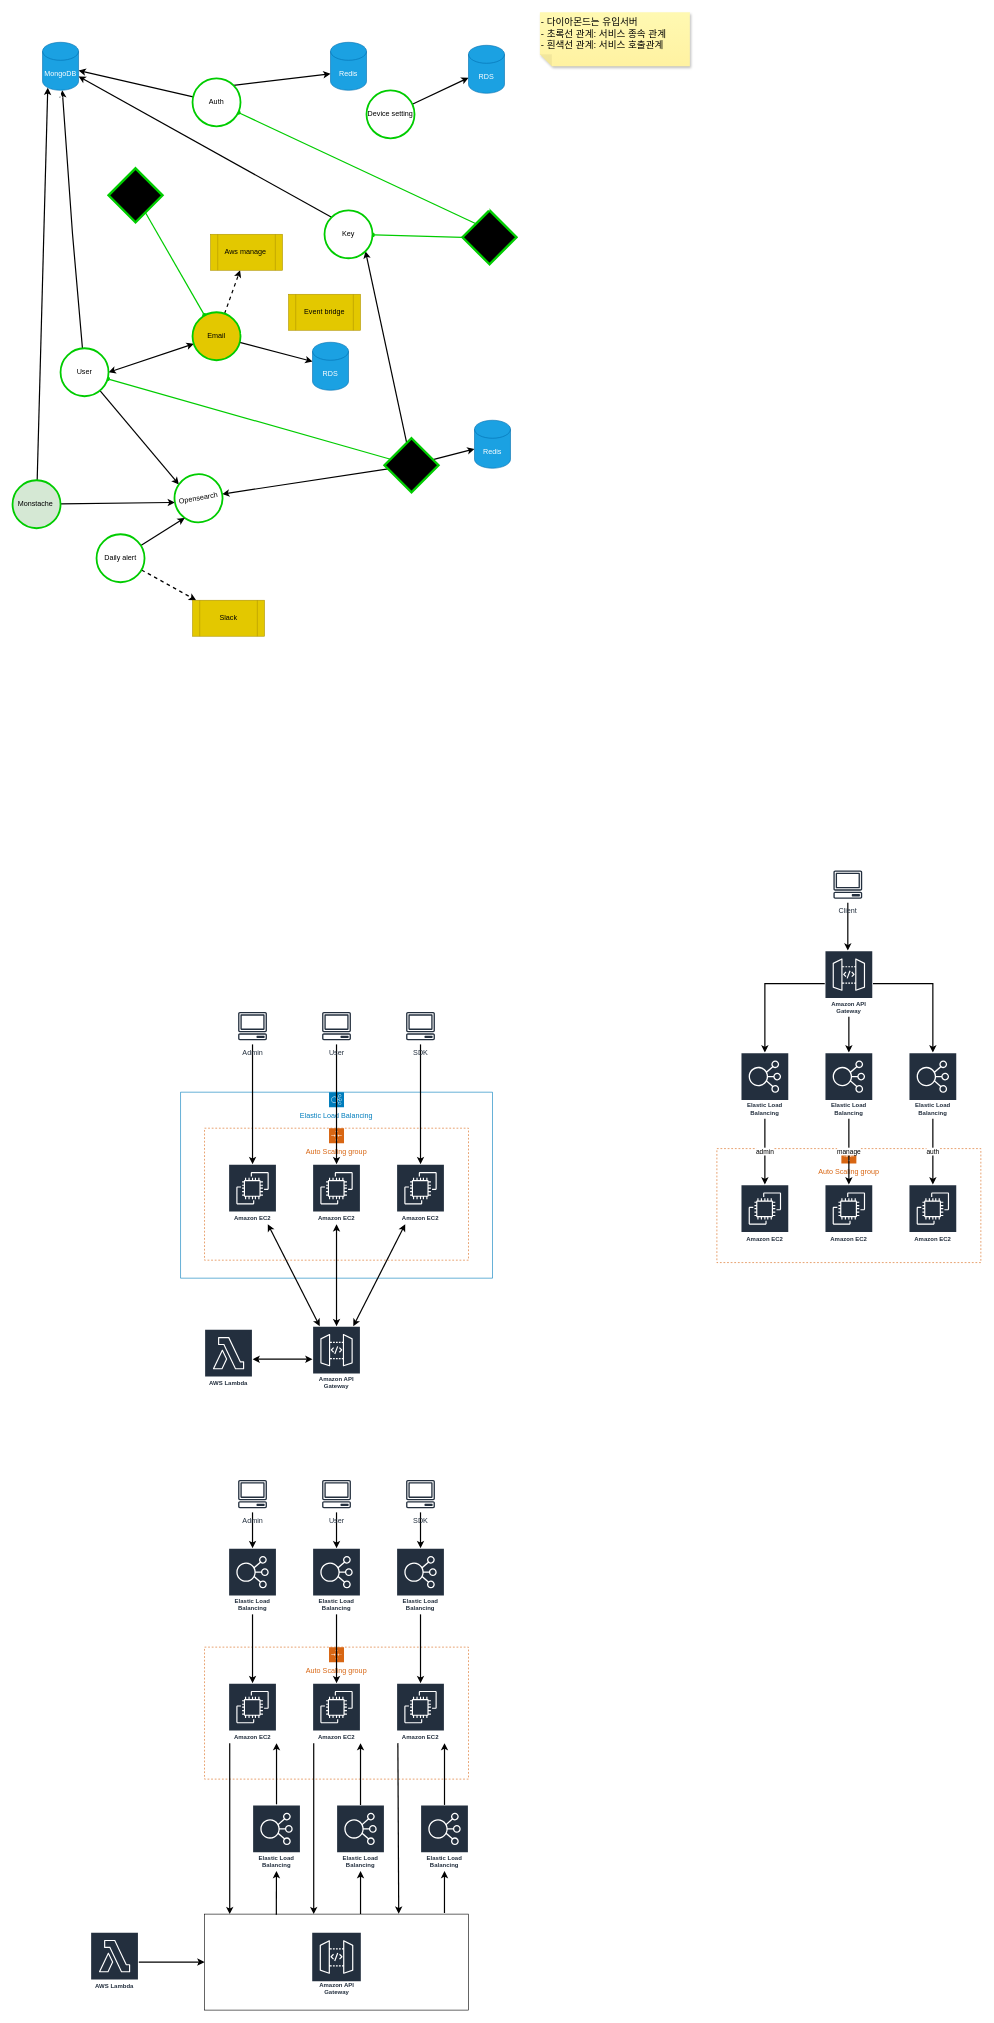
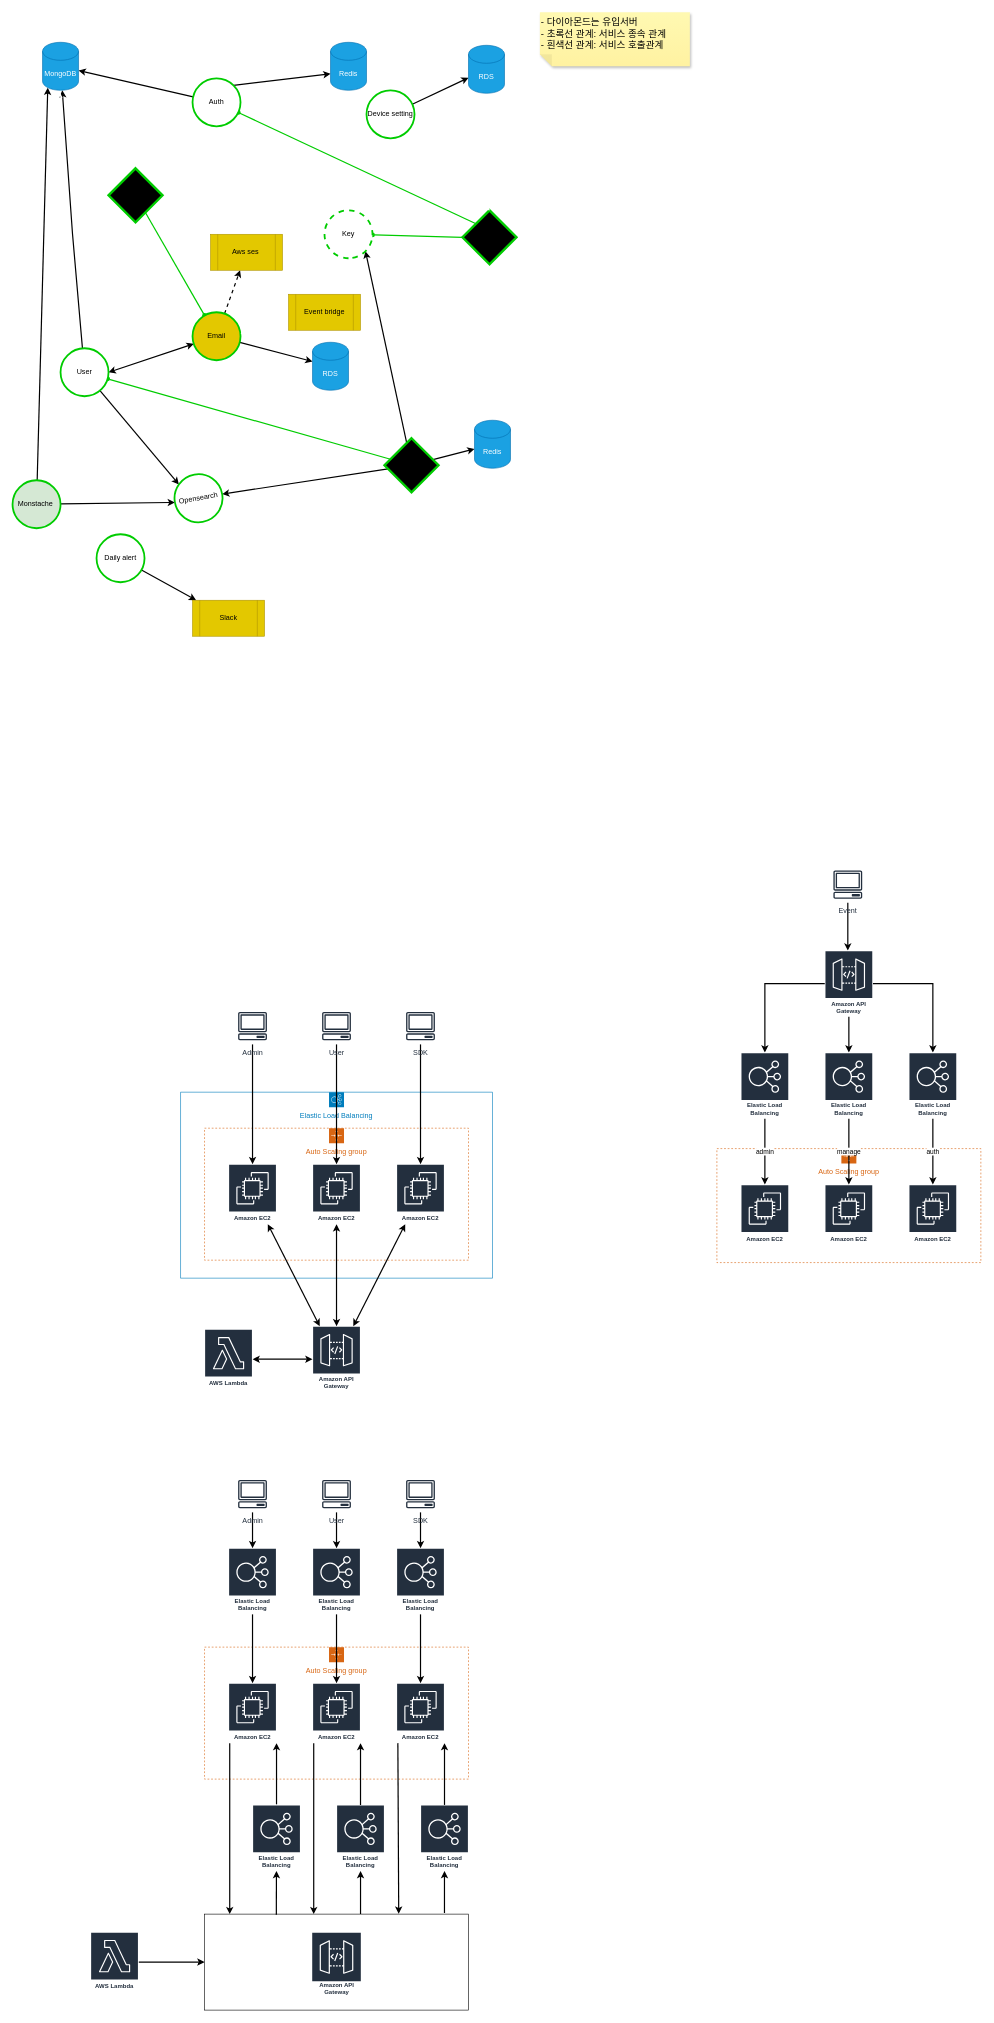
edge "Key" -> "MongoDB": removed
node "Key": style solid -> dashed
node "Aws manage": label "Aws manage" -> "Aws ses"
edge "Daily alert" -> "Opensearch": removed
edge "Daily alert" -> "Slack": style dashed -> solid
node "Client": label "Client" -> "Event"
